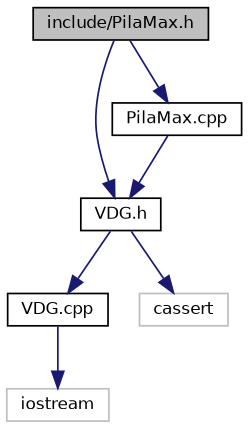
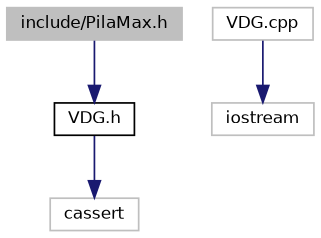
node "include/PilaMax.h": color black -> grey75
node "PilaMax.cpp": removed
edge "VDG.h" -> "VDG.cpp": removed
node "VDG.cpp": color black -> grey75
